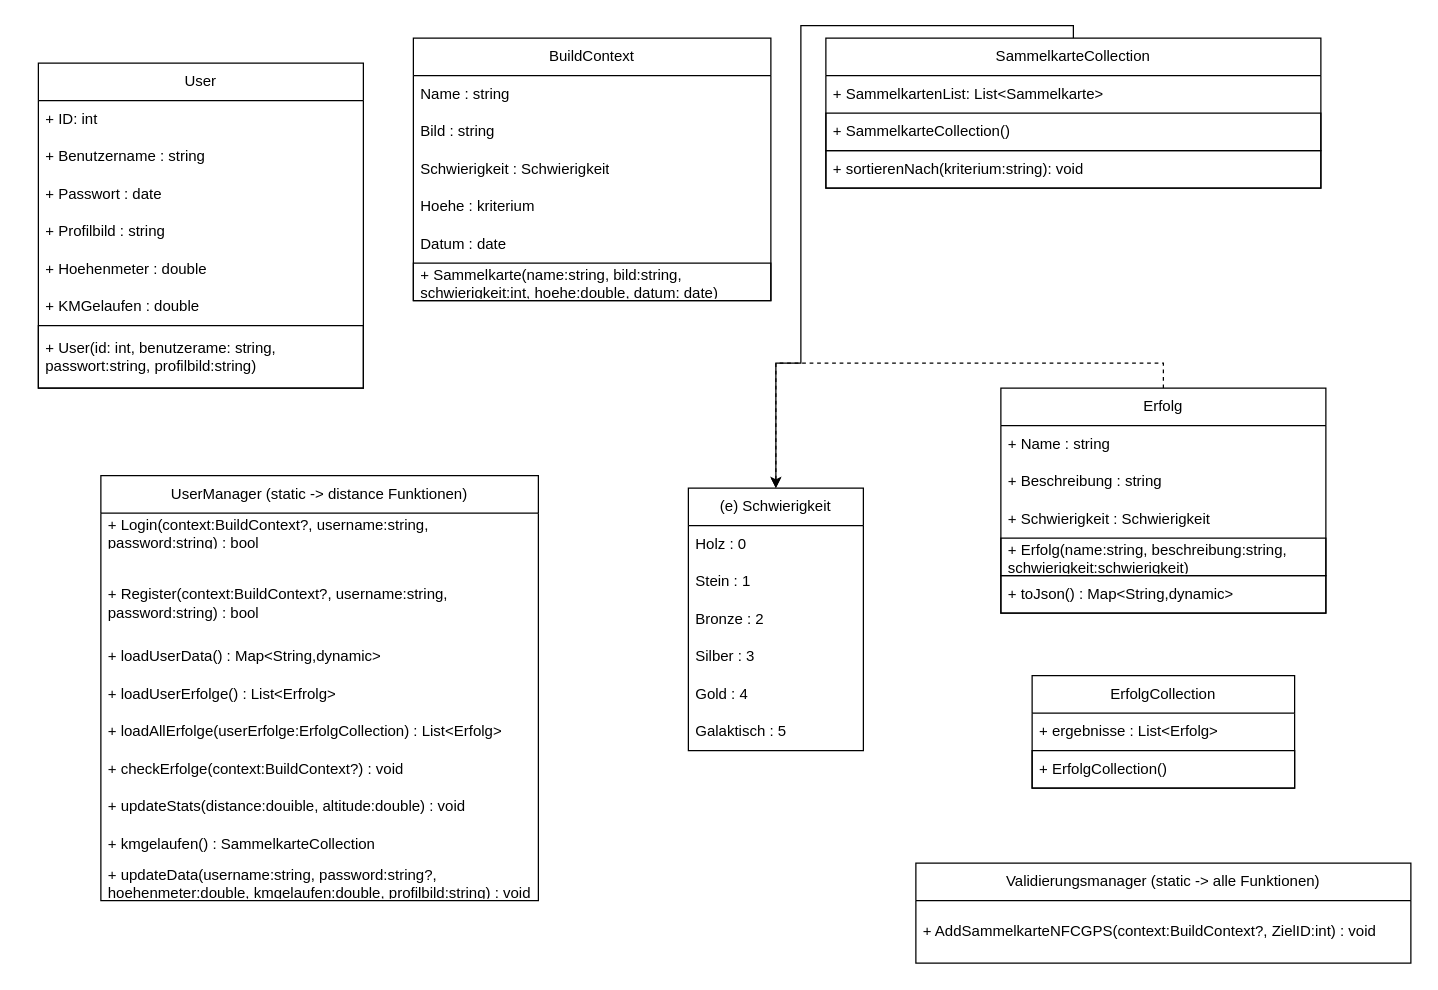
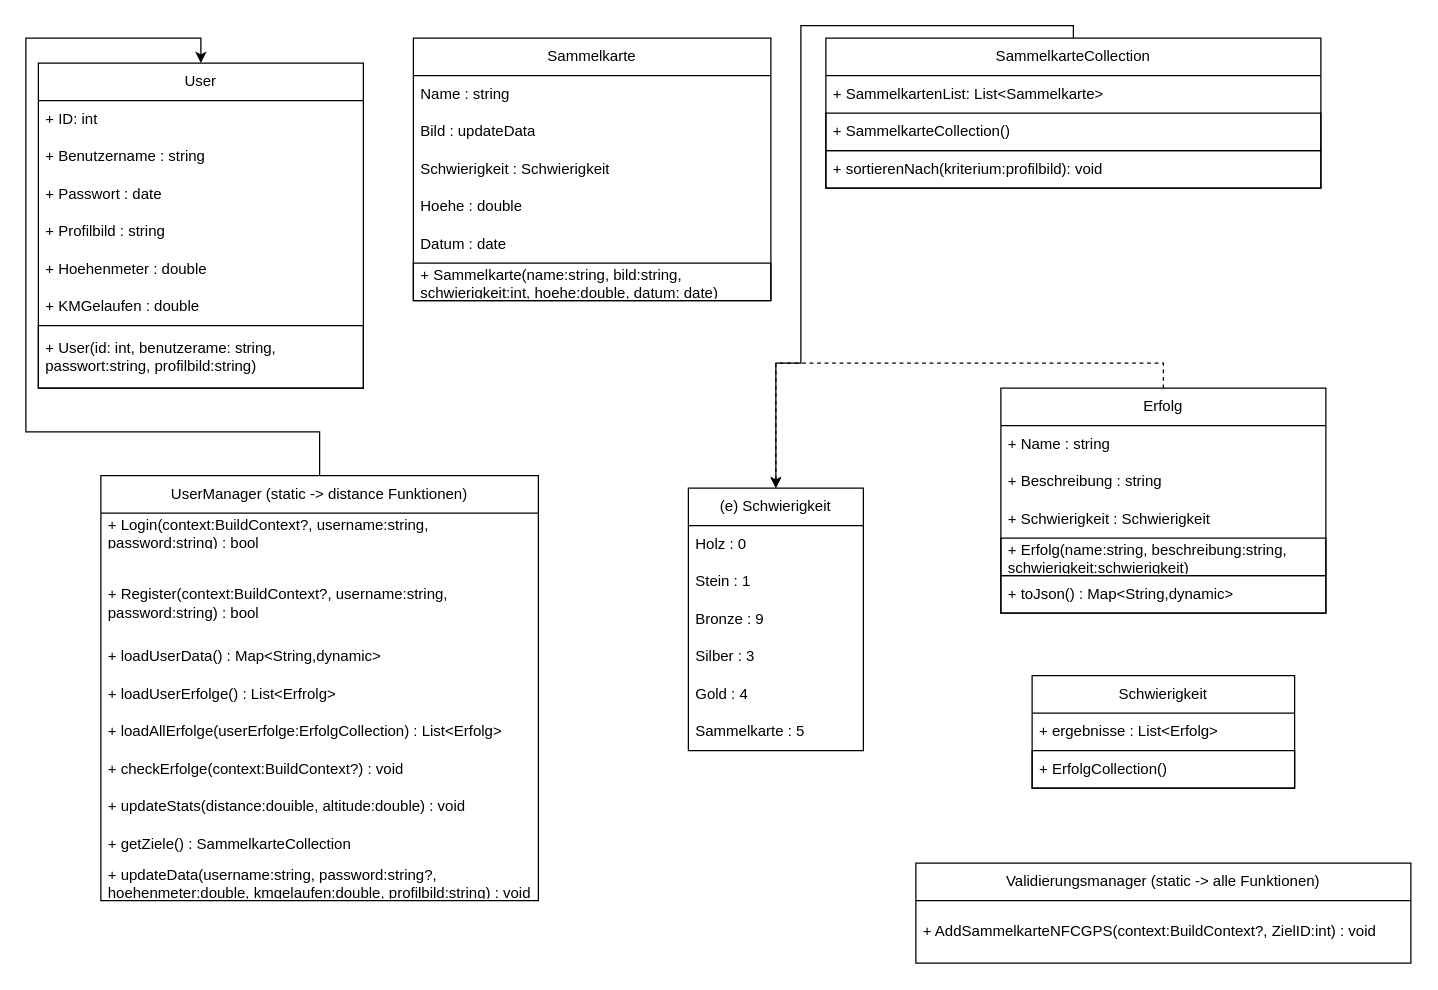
node "BuildContext": label "BuildContext" -> "Sammelkarte"
node "Bild : string": label "Bild : string" -> "Bild : updateData"
node "+ sortierenNach(kriterium:string): void": label "+ sortierenNach(kriterium:string): void" -> "+ sortierenNach(kriterium:profilbild): void"
node "Hoehe : kriterium": label "Hoehe : kriterium" -> "Hoehe : double"
edge "UserManager (static -> distance Funktionen)" -> "User": added
node "Bronze : 2": label "Bronze : 2" -> "Bronze : 9"
node "ErfolgCollection": label "ErfolgCollection" -> "Schwierigkeit"
node "Galaktisch : 5": label "Galaktisch : 5" -> "Sammelkarte : 5"
node "+ kmgelaufen() : SammelkarteCollection": label "+ kmgelaufen() : SammelkarteCollection" -> "+ getZiele() : SammelkarteCollection"
